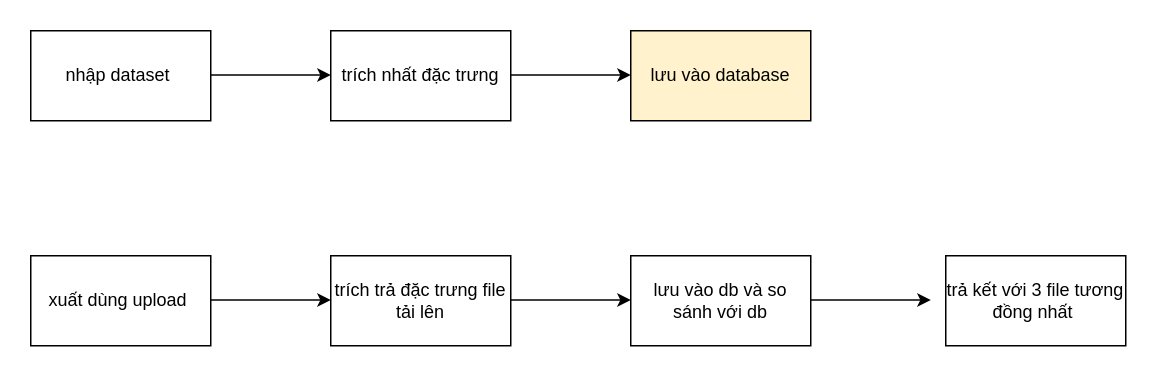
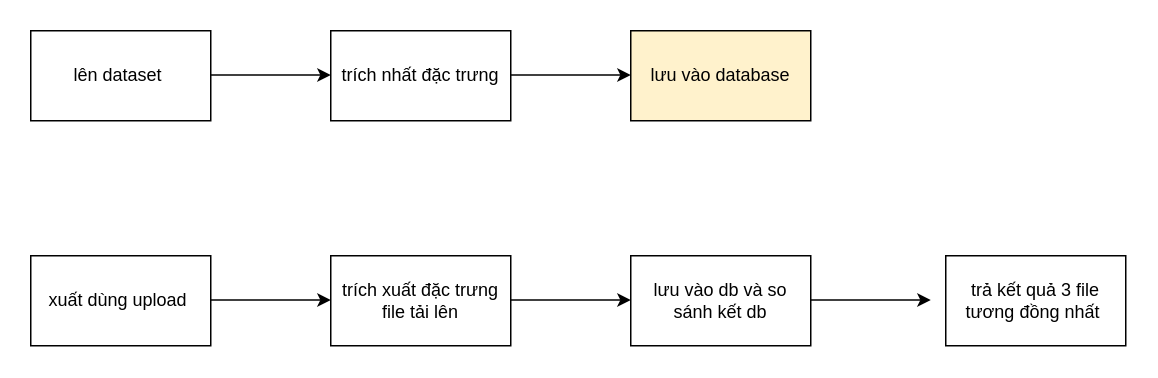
node "nhập dataset": label "nhập dataset" -> "lên dataset"
node "trích trả đặc trưng file tải lên": label "trích trả đặc trưng file tải lên" -> "trích xuất đặc trưng file tải lên"
node "lưu vào db và so sánh với db": label "lưu vào db và so sánh với db" -> "lưu vào db và so sánh kết db"
node "trả kết với 3 file tương đồng nhất": label "trả kết với 3 file tương đồng nhất" -> "trả kết quả 3 file tương đồng nhất"
